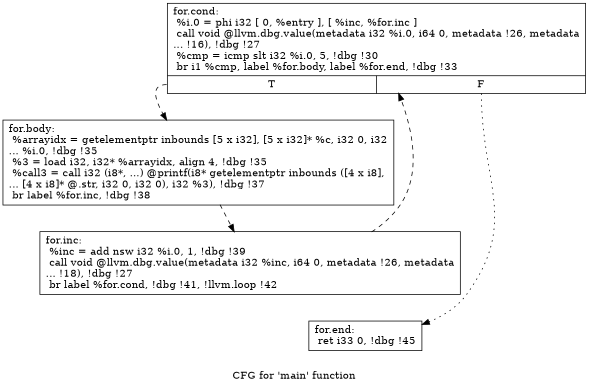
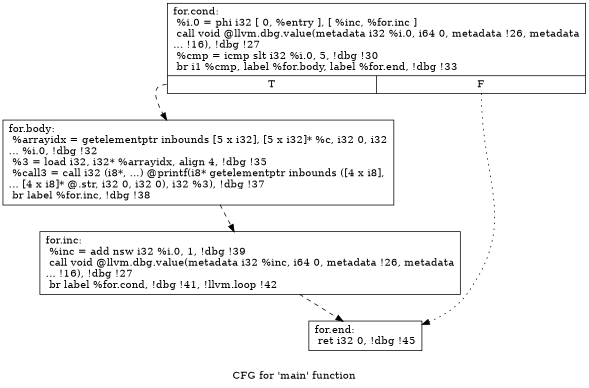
node "for.body:": text "... %i.0, !dbg !35" -> "... %i.0, !dbg !32"
edge "for.inc:" -> "for.cond:": now "for.inc:" -> "for.end:"
node "for.inc:": text "... !18), !dbg !27" -> "... !16), !dbg !27"
node "for.end:": text "ret i33 0, !dbg !45" -> "ret i32 0, !dbg !45"
